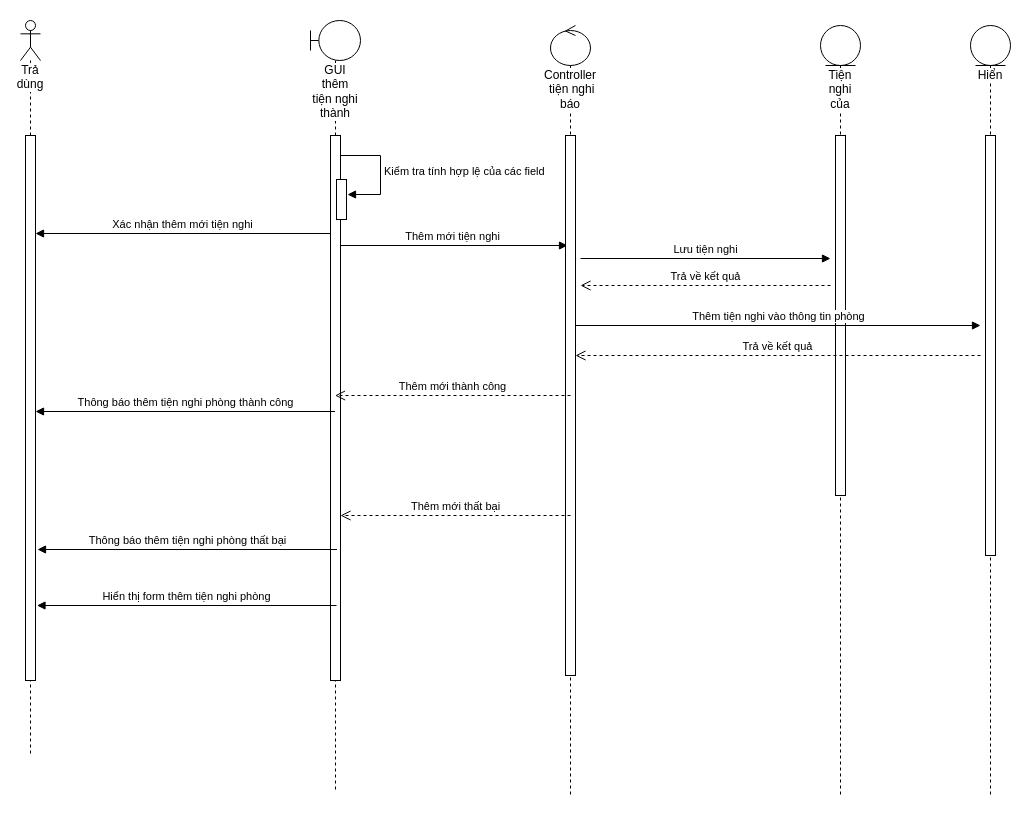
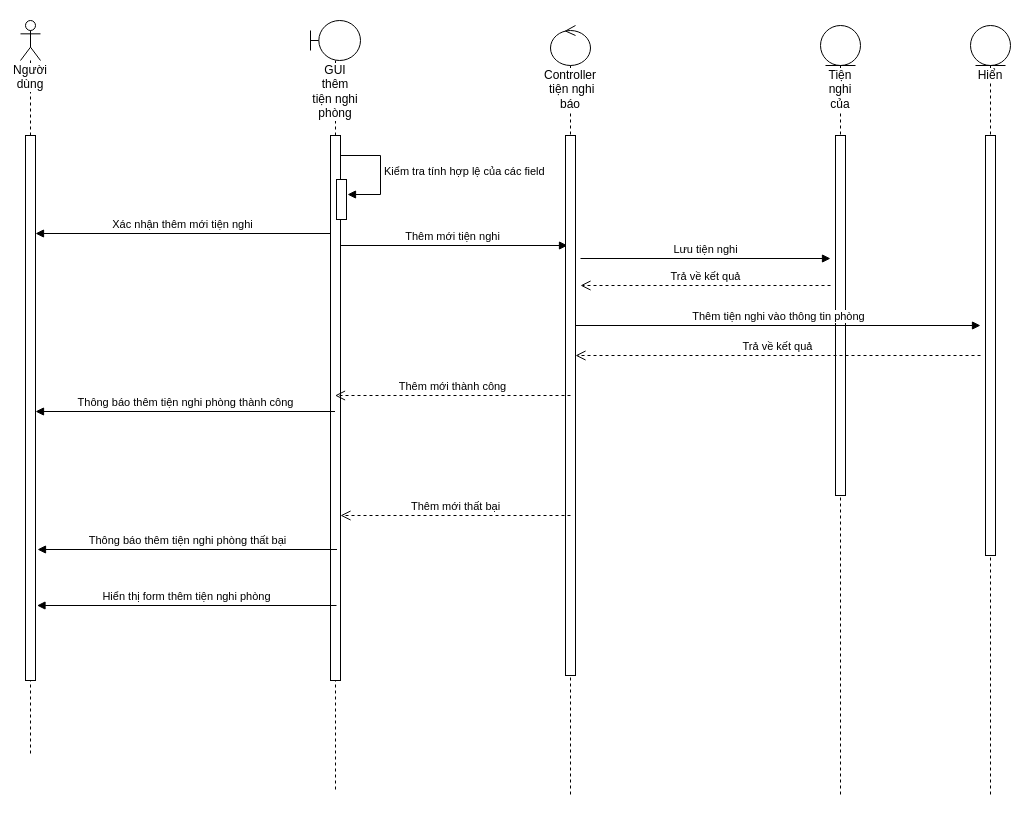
node "Trả dùng": label "Trả dùng" -> "Người dùng"
node "GUI thêm tiện nghi thành": label "GUI thêm tiện nghi thành" -> "GUI thêm tiện nghi phòng"
